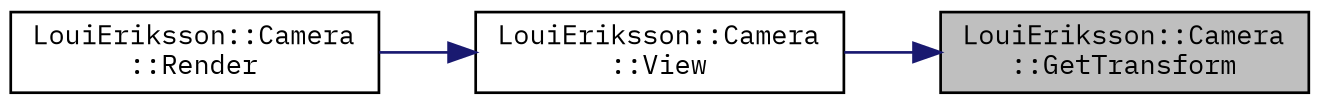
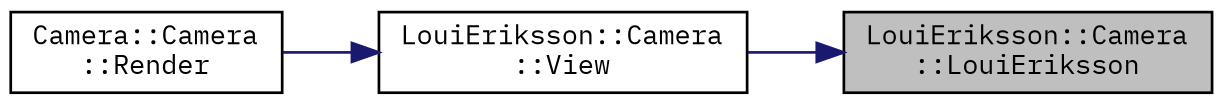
node "LouiEriksson::Camera ::Render": label "LouiEriksson::Camera ::Render" -> "Camera::Camera ::Render"
node "LouiEriksson::Camera ::GetTransform": label "LouiEriksson::Camera ::GetTransform" -> "LouiEriksson::Camera ::LouiEriksson"
